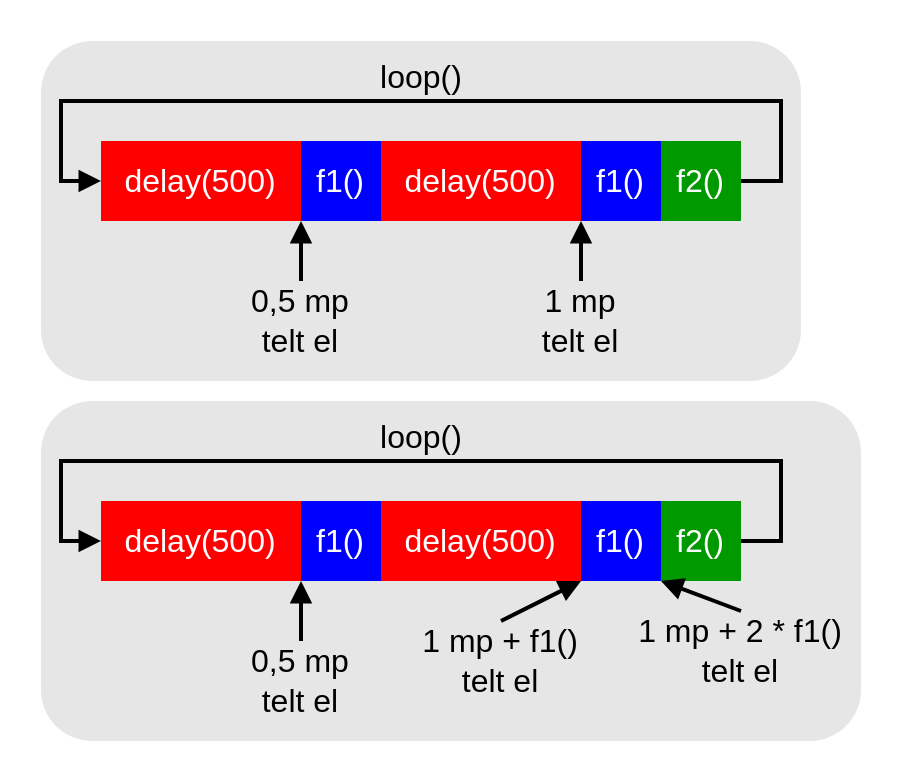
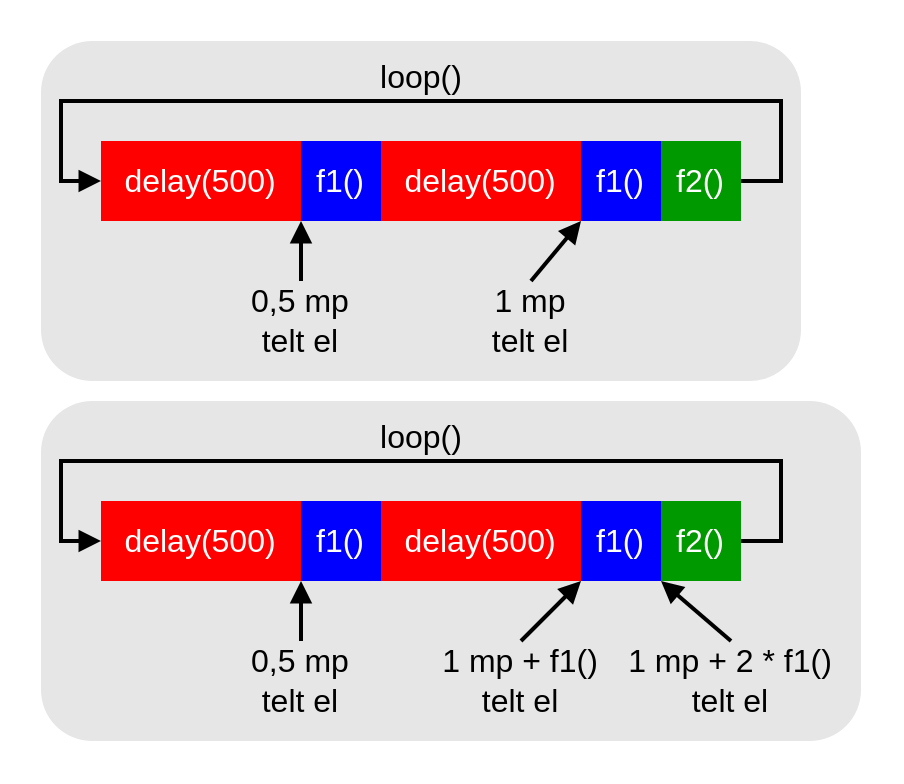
node "1 mp telt el": moved (581, 321) -> (531, 321)
node "1 mp + 2 * f1() telt el": moved (741, 651) -> (731, 681)
node "1 mp + f1() telt el": moved (501, 661) -> (521, 681)
